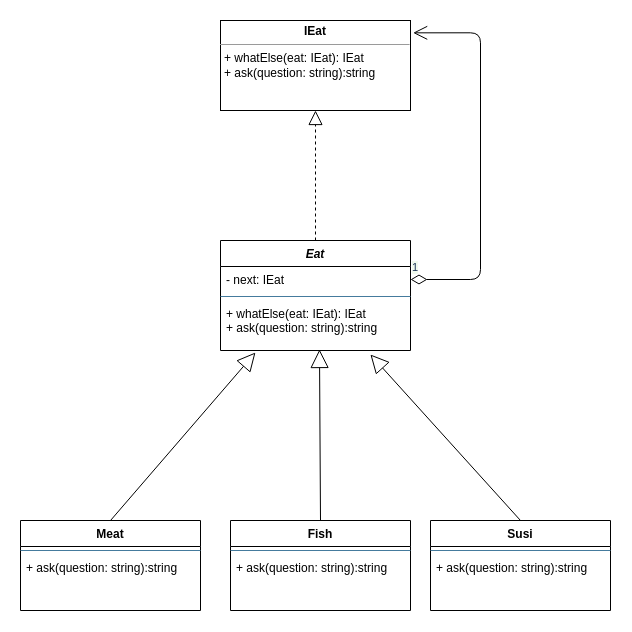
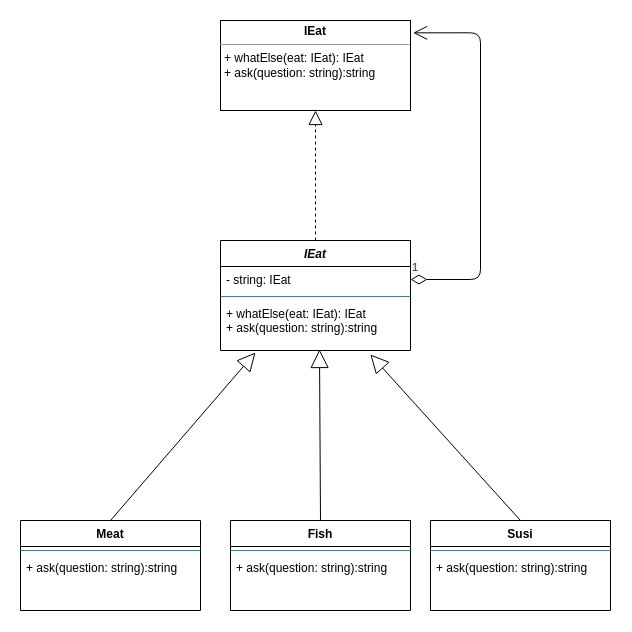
node "Eat": label "Eat" -> "IEat"
node "- next: IEat": label "- next: IEat" -> "- string: IEat"
